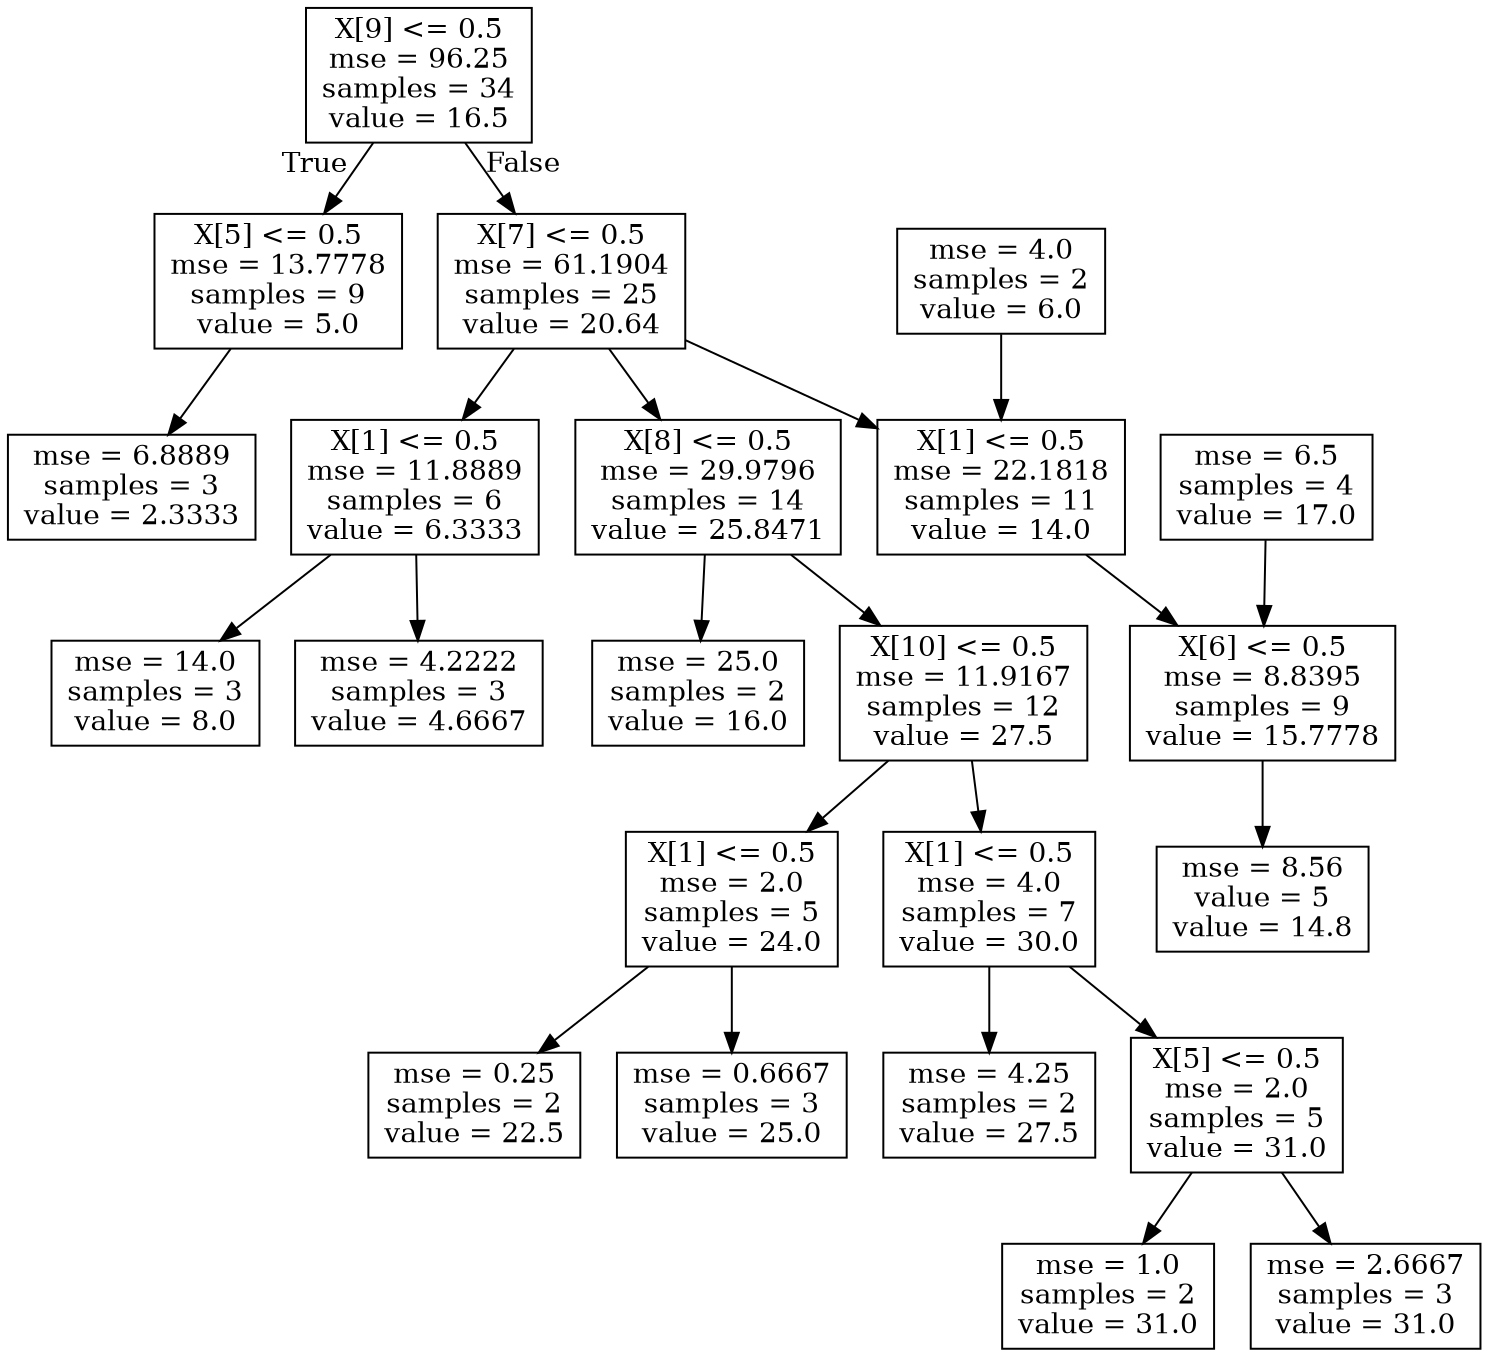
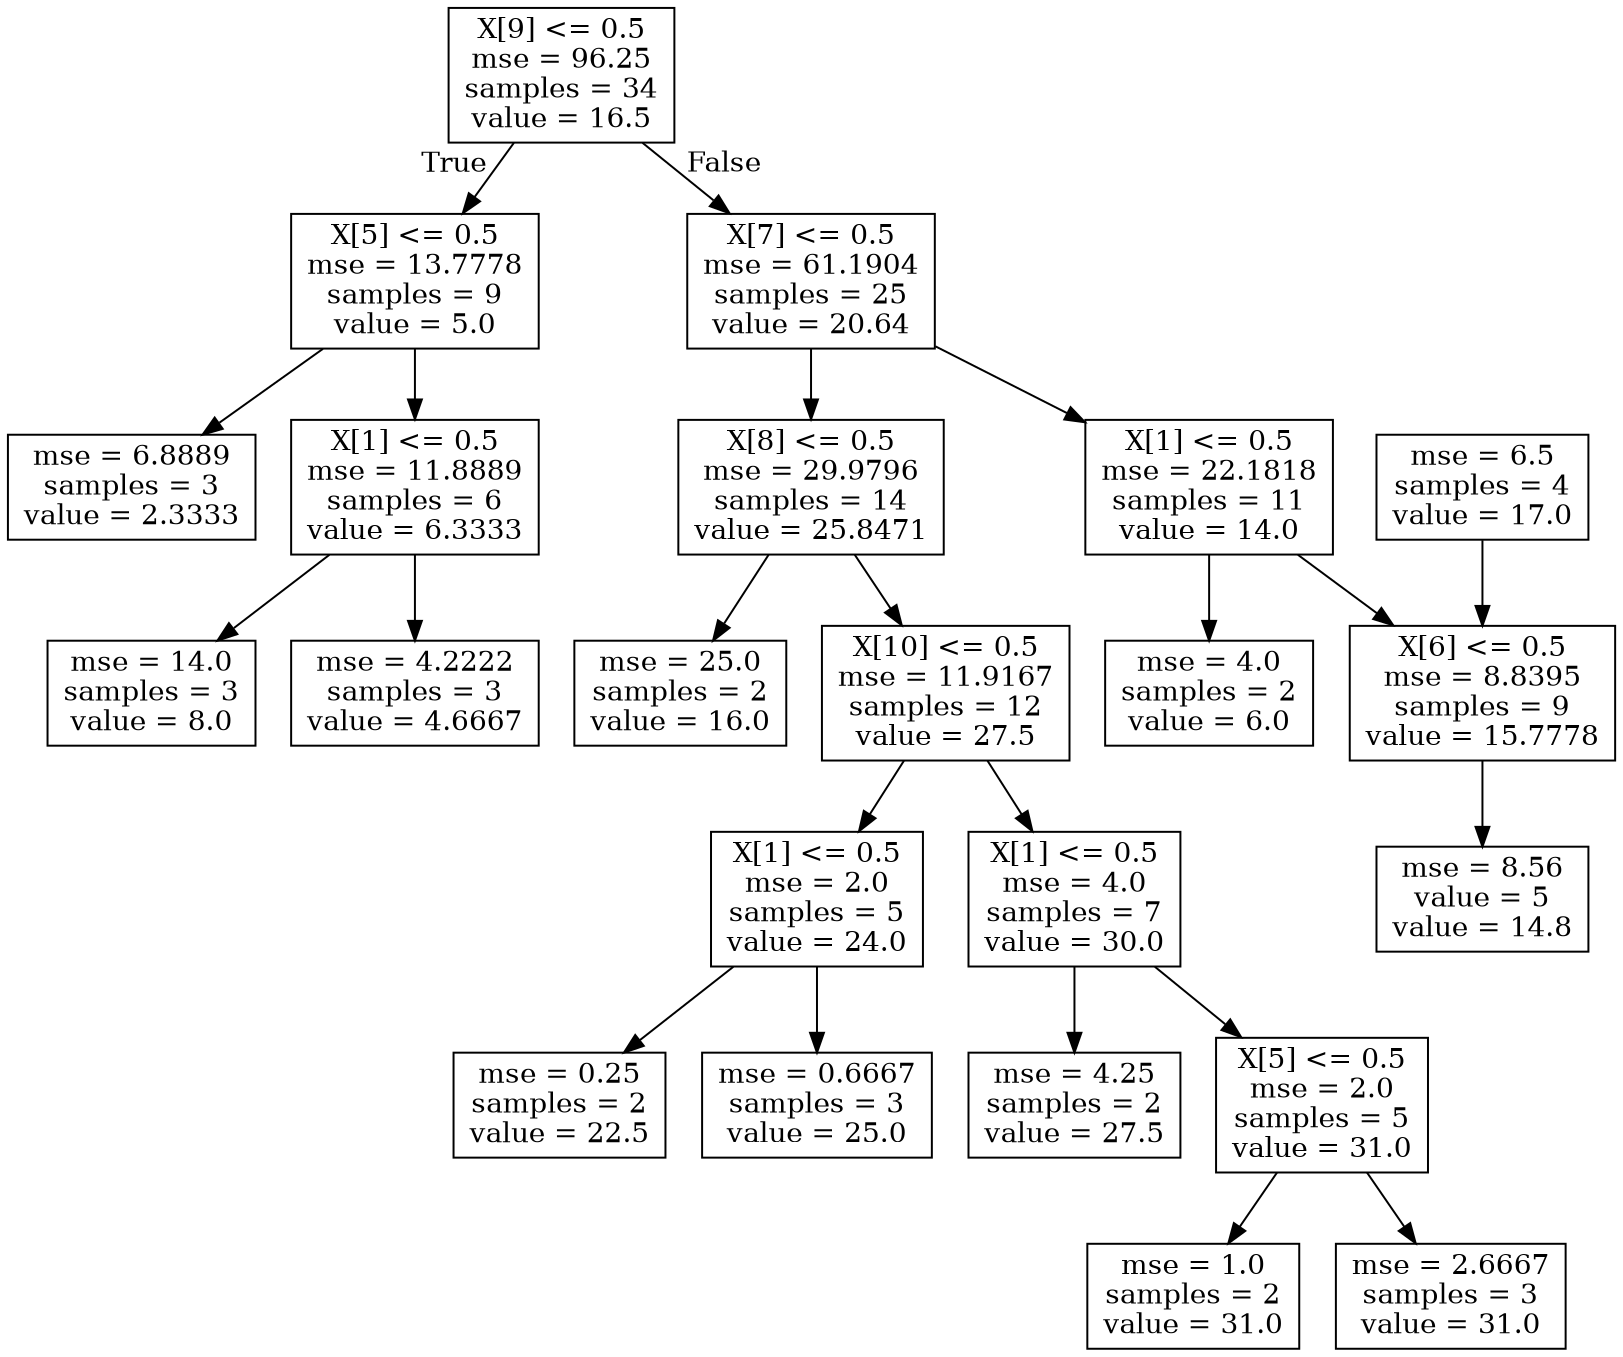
edge "mse = 4.0 samples = 2 value = 6.0" -> "X[1] <= 0.5 mse = 22.1818 samples = 11 value = 14.0": reversed
edge "X[7] <= 0.5 mse = 61.1904 samples = 25 value = 20.64" -> "X[1] <= 0.5 mse = 11.8889 samples = 6 value = 6.3333": now "X[5] <= 0.5 mse = 13.7778 samples = 9 value = 5.0" -> "X[1] <= 0.5 mse = 11.8889 samples = 6 value = 6.3333"
